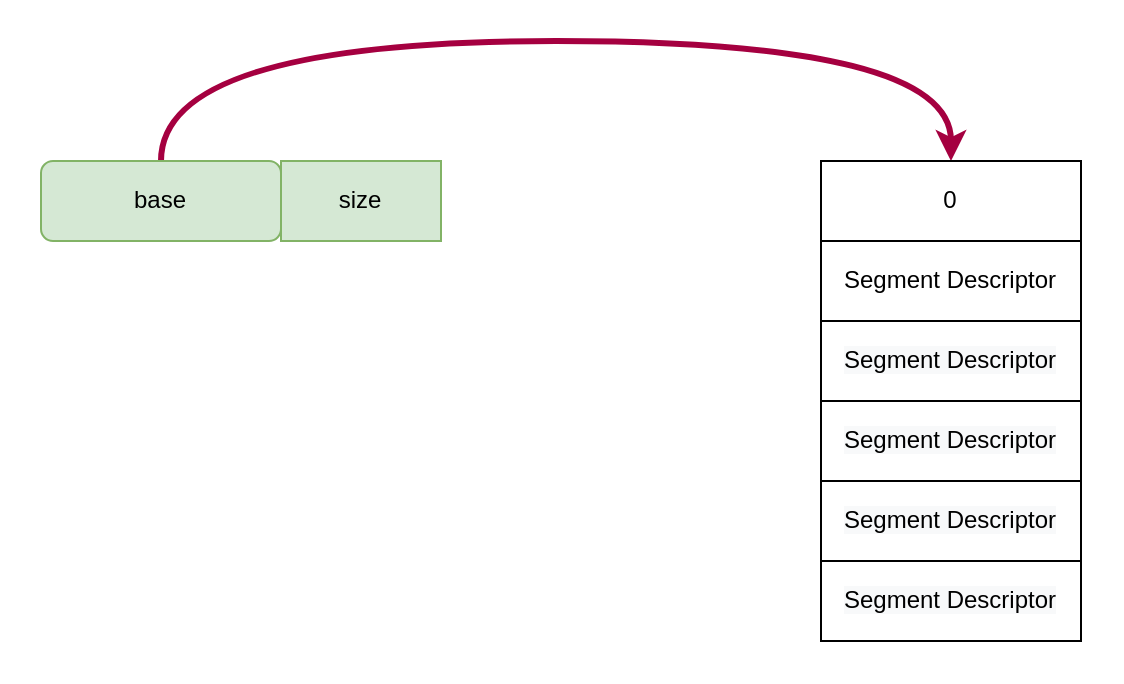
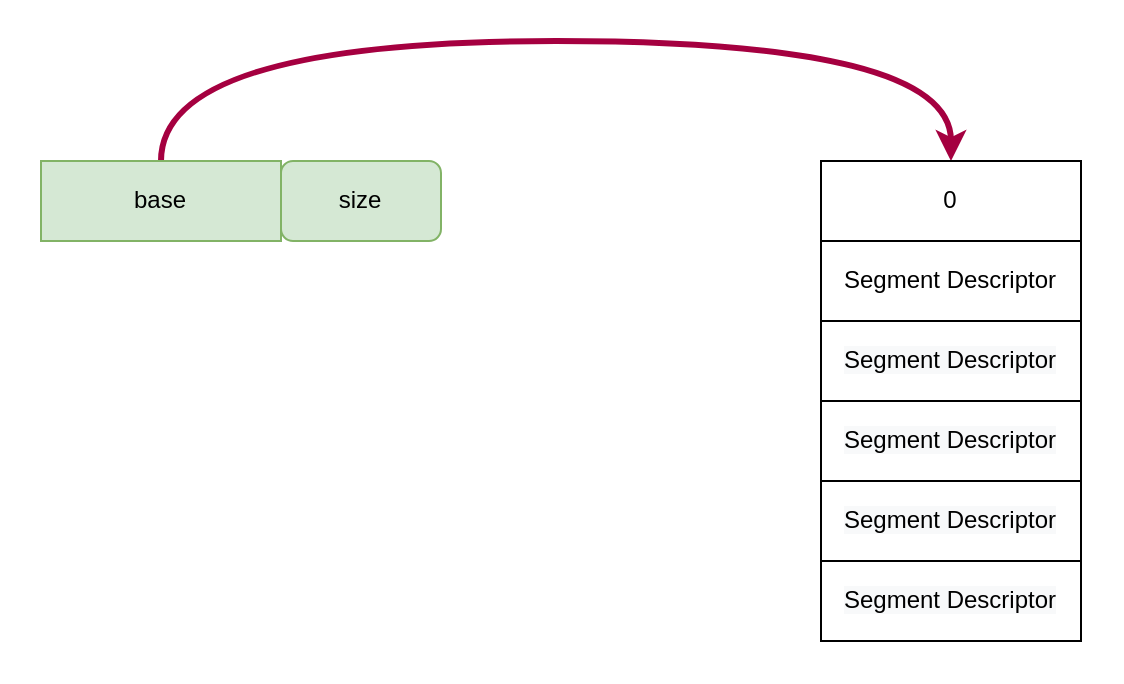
node "base": shape rounded rectangle -> rectangle
node "size": shape rectangle -> rounded rectangle
